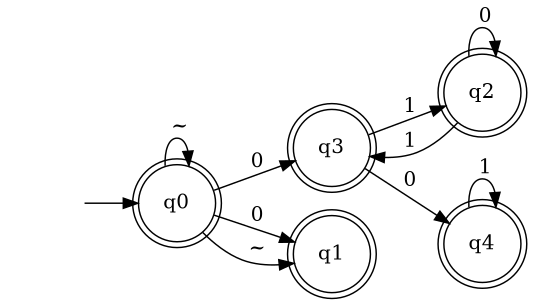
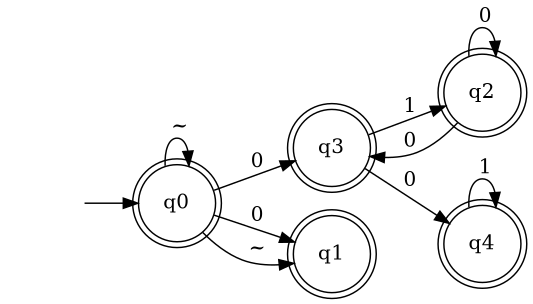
edge "q2" -> "q3": label " 1" -> " 0"
